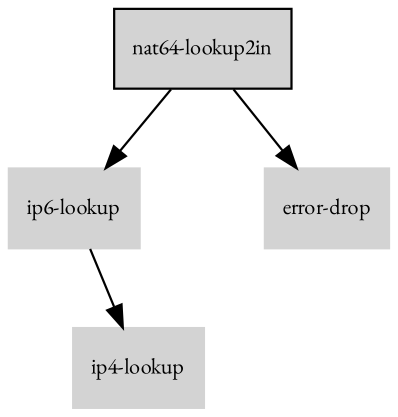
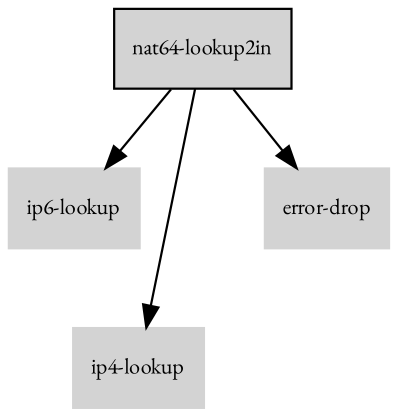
edge "ip6-lookup" -> "ip4-lookup": now "nat64-lookup2in" -> "ip4-lookup"
